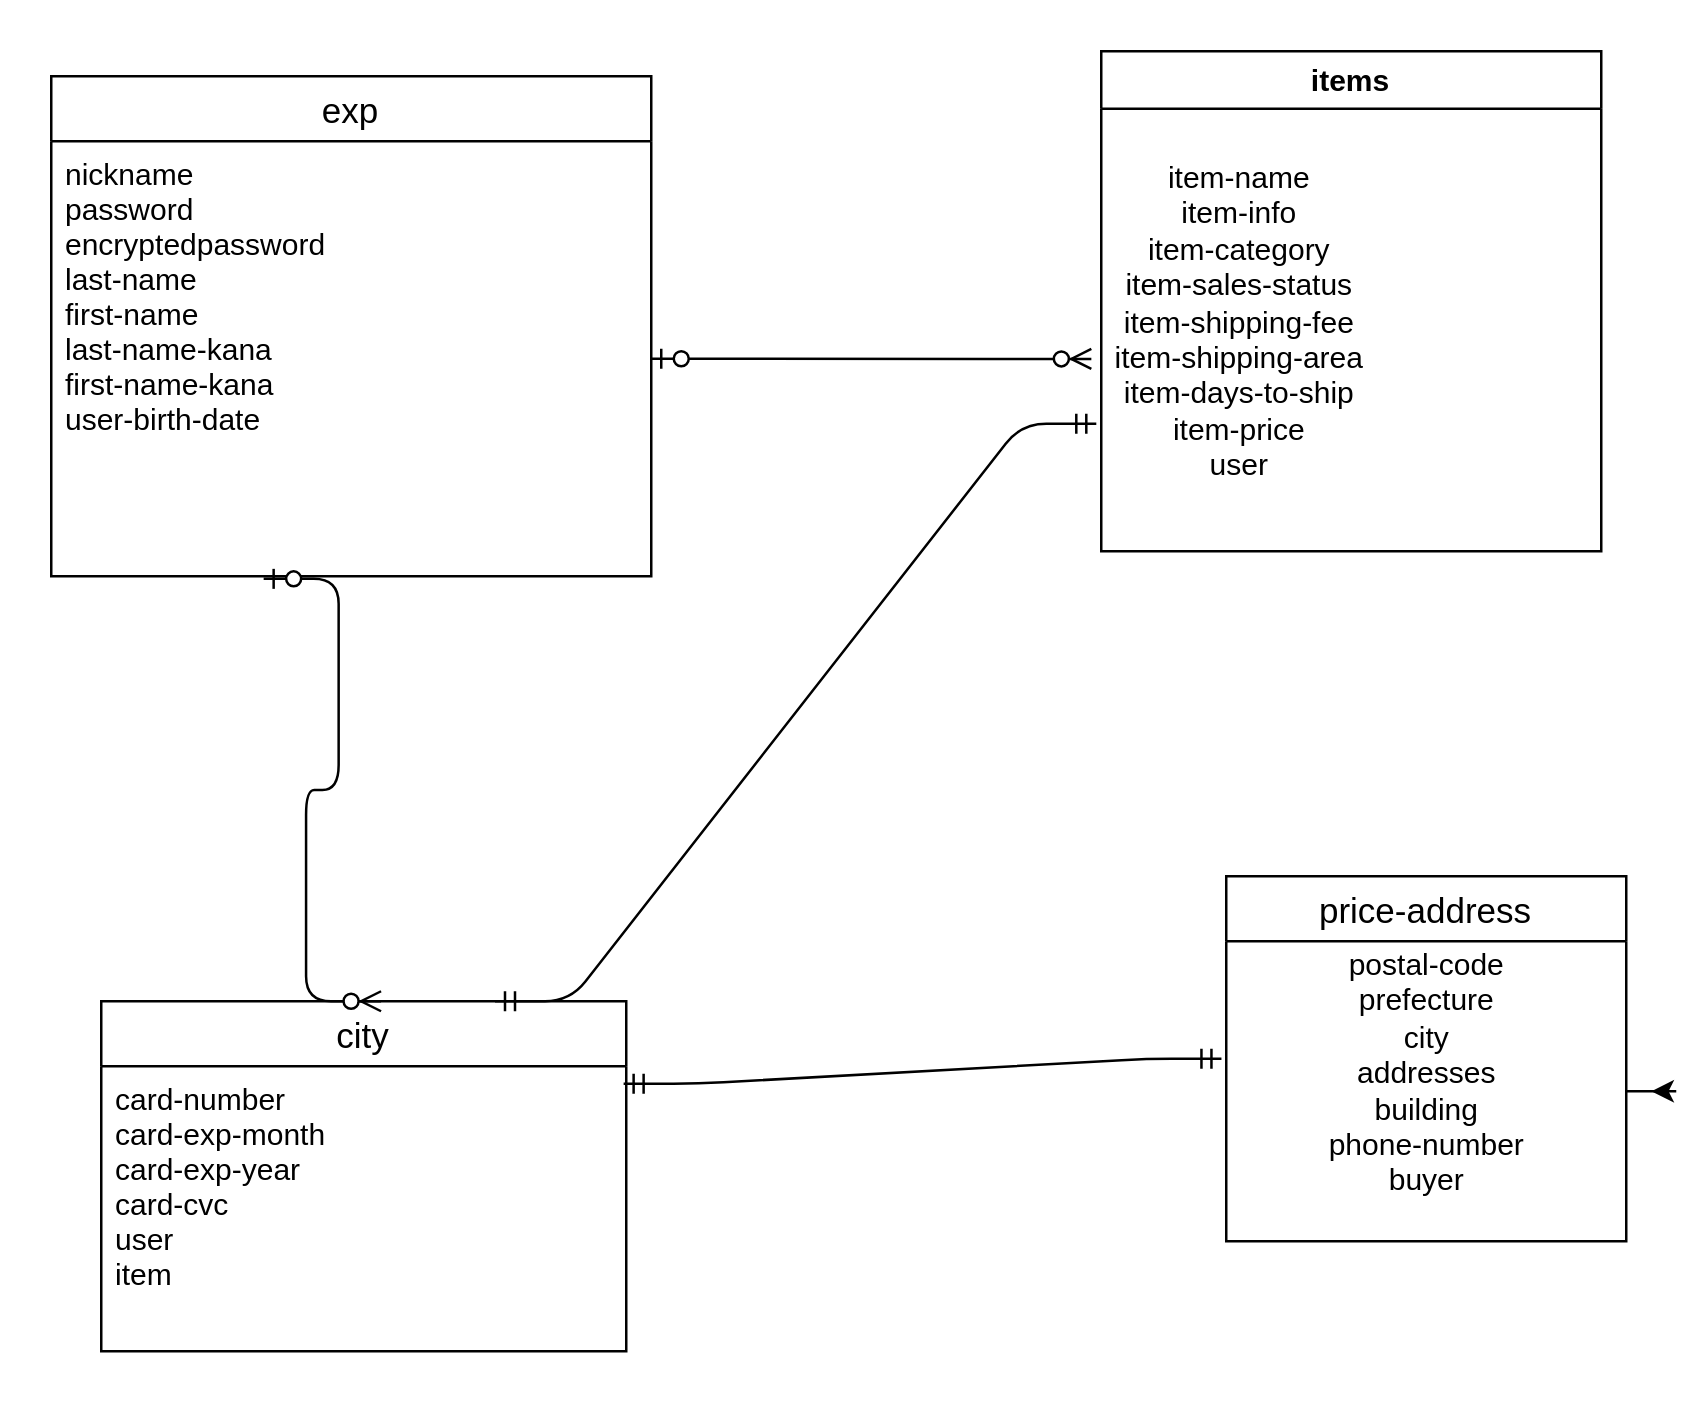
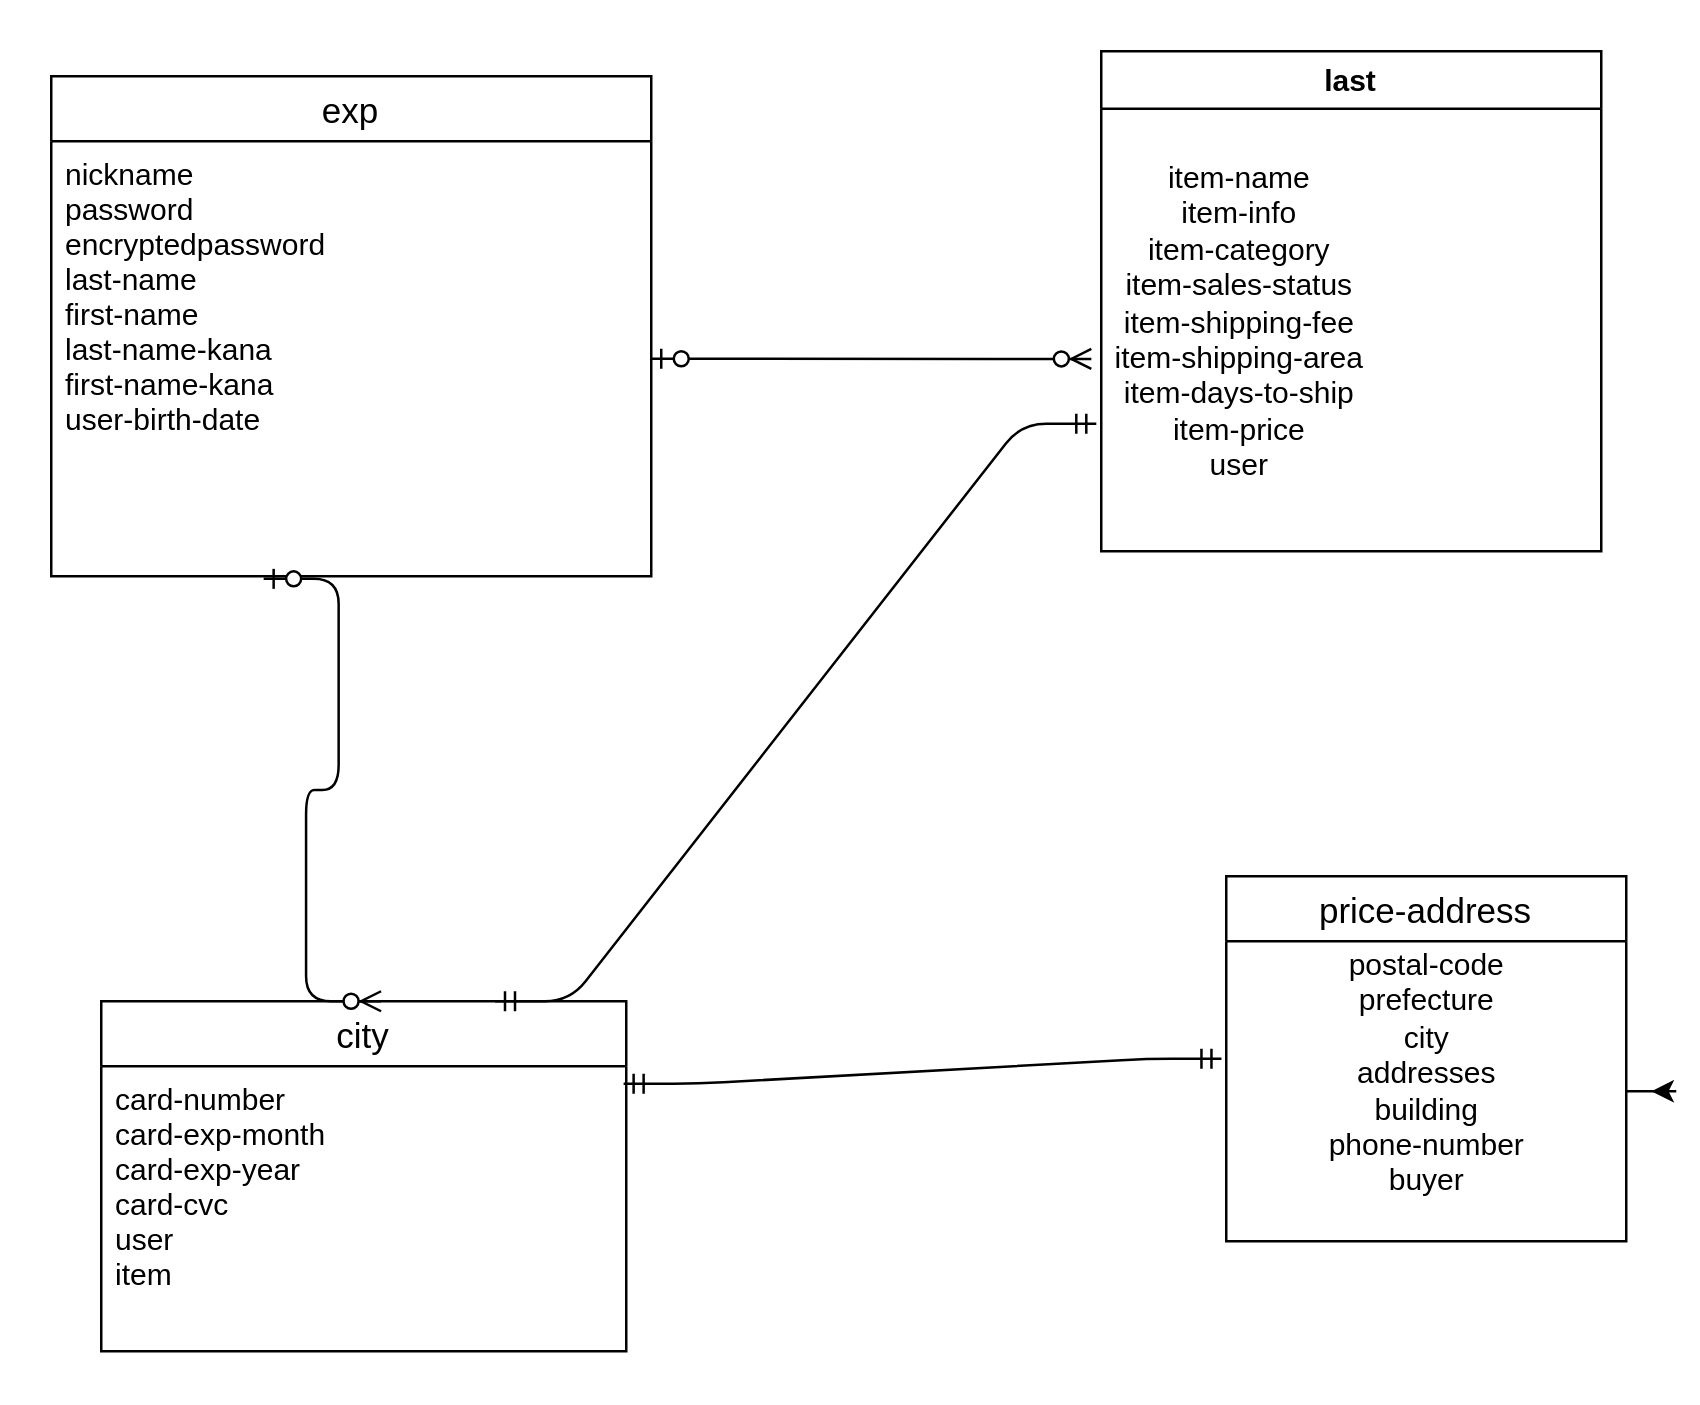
node "items": label "items" -> "last"
